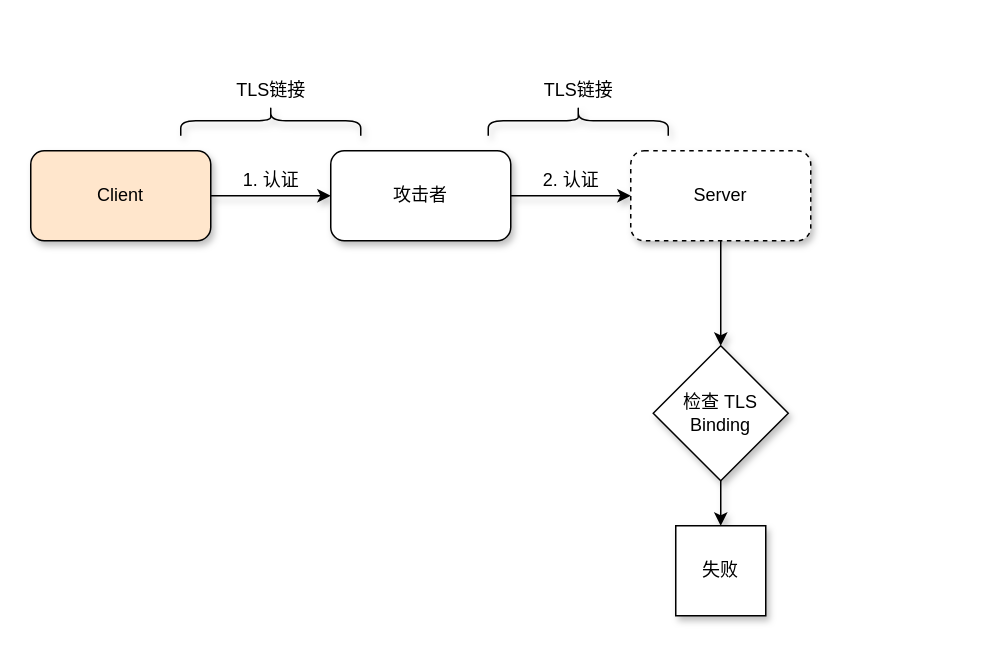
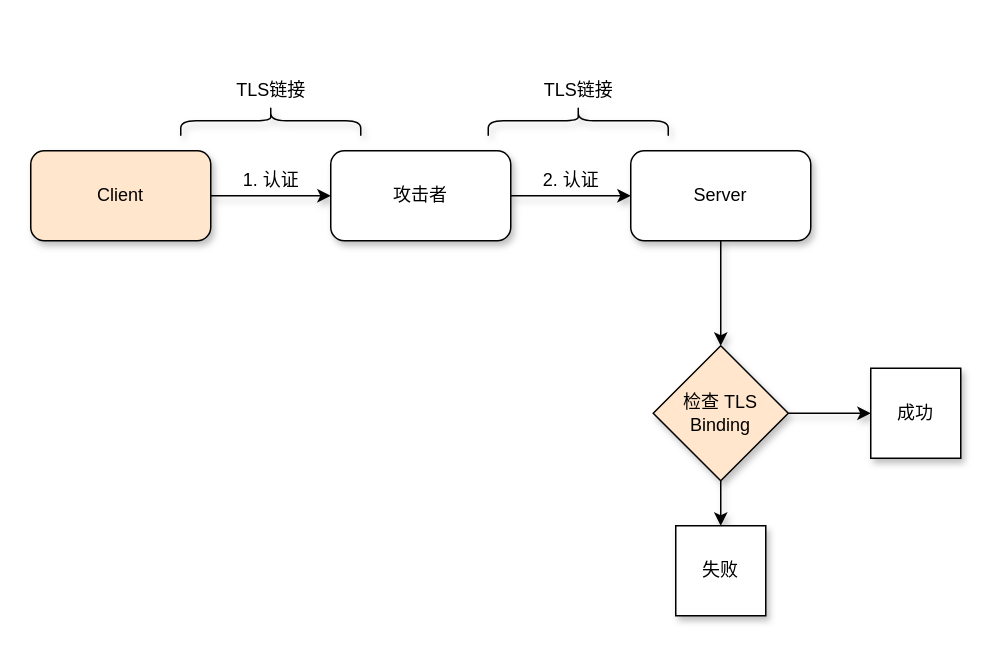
node "Server": style dashed -> solid
node "检查 TLS Binding": fillcolor #ffffff -> #ffe6cc
edge "检查 TLS Binding" -> "成功": added
node "成功": added
